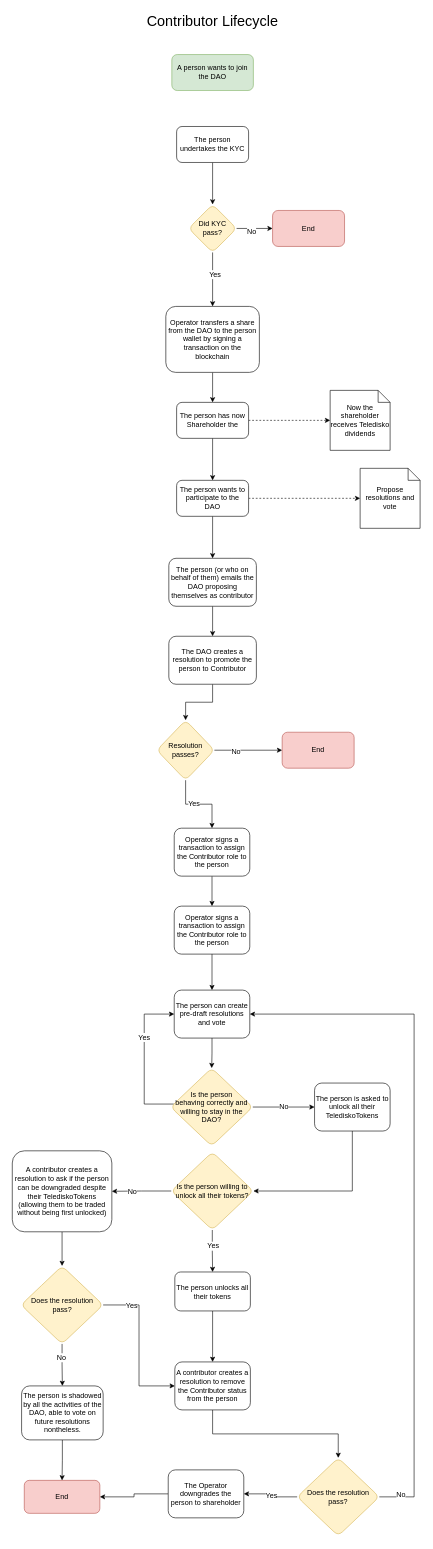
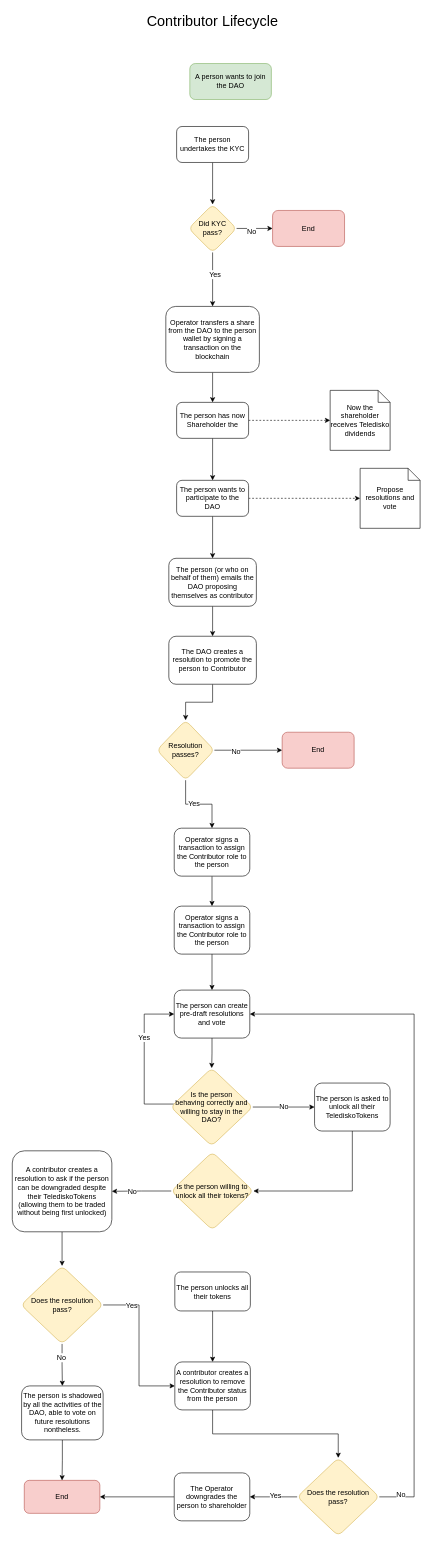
node "A person wants to join the DAO": moved (213, 72) -> (231, 81)
edge "Is the person willing to unlock all their tokens?" -> "The person unlocks all their tokens": removed, label "Yes"
node "The Operator downgrades the person to shareholder": moved (206, 1494) -> (212, 1497)
